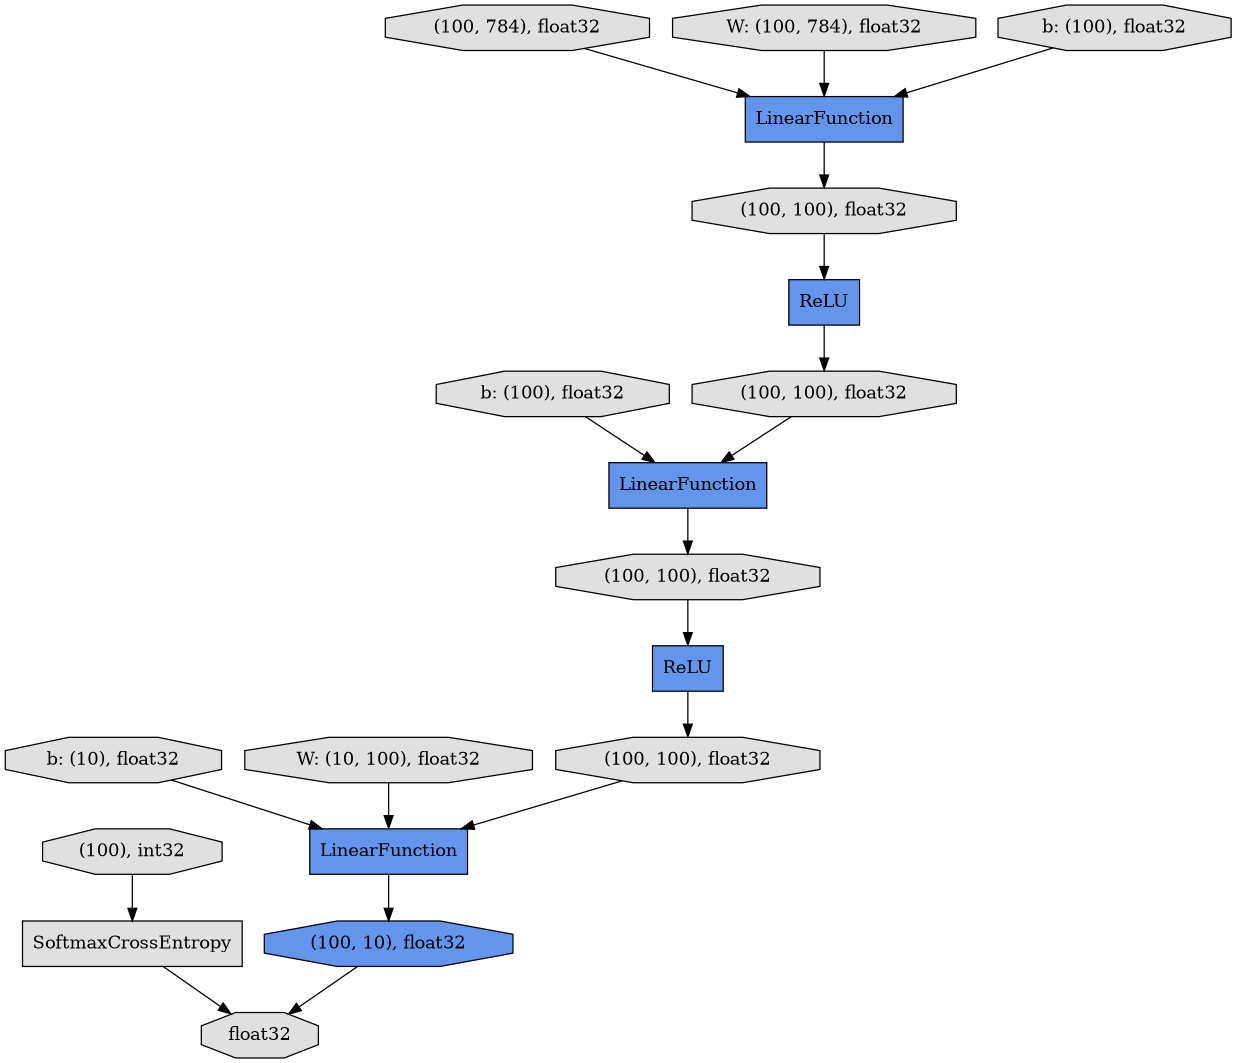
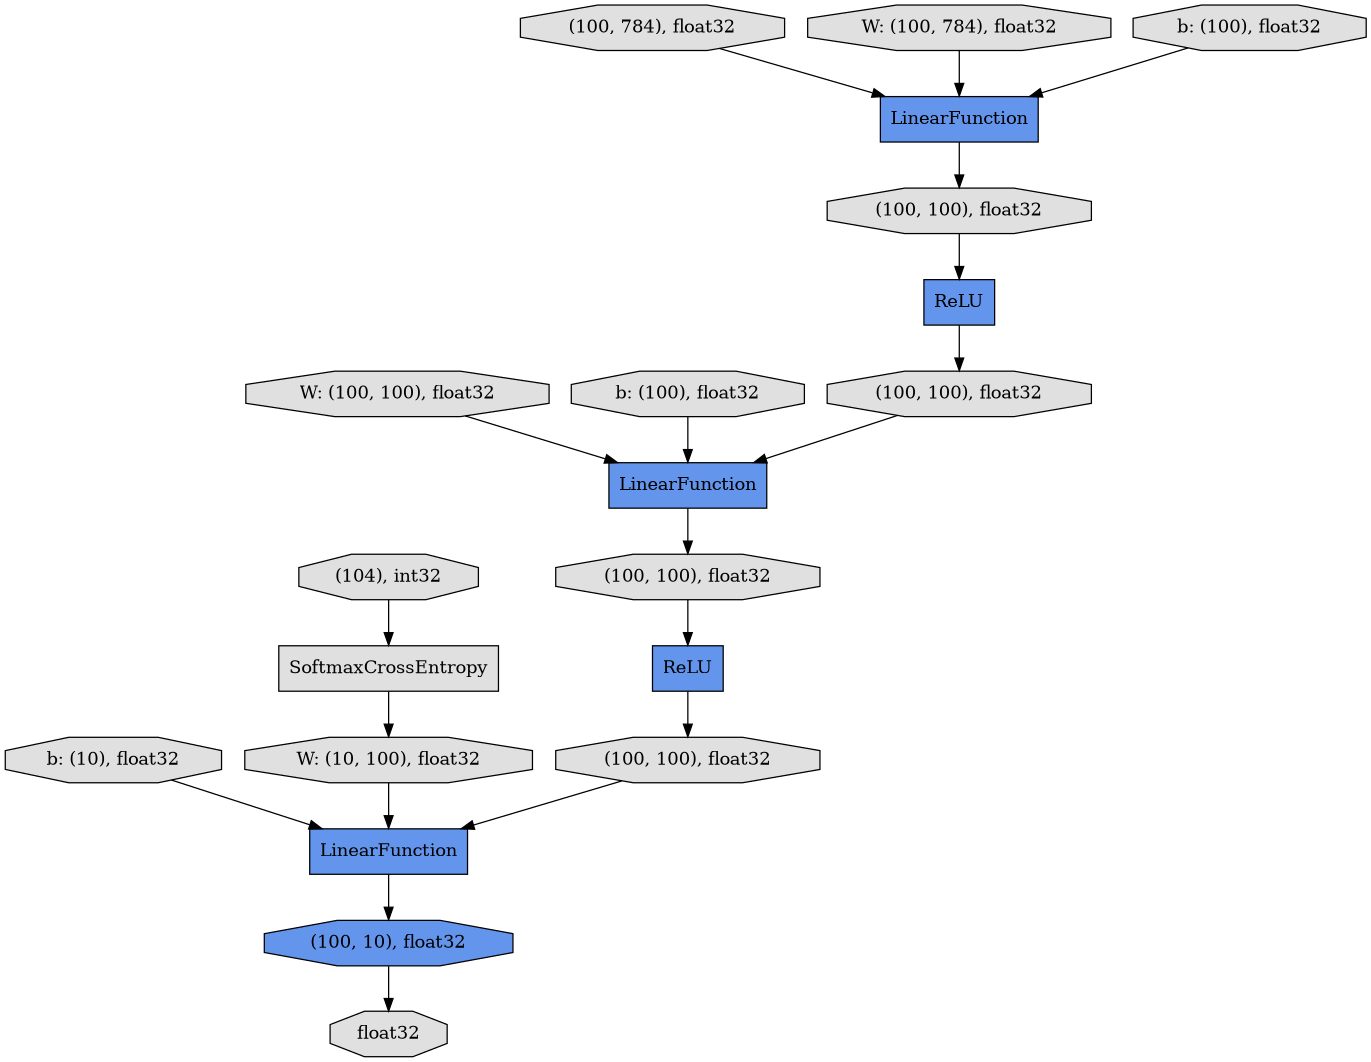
node "W: (100, 100), float32": added
node "(100), int32": label "(100), int32" -> "(104), int32"
edge "SoftmaxCrossEntropy" -> "float32": now "SoftmaxCrossEntropy" -> "W: (10, 100), float32"
